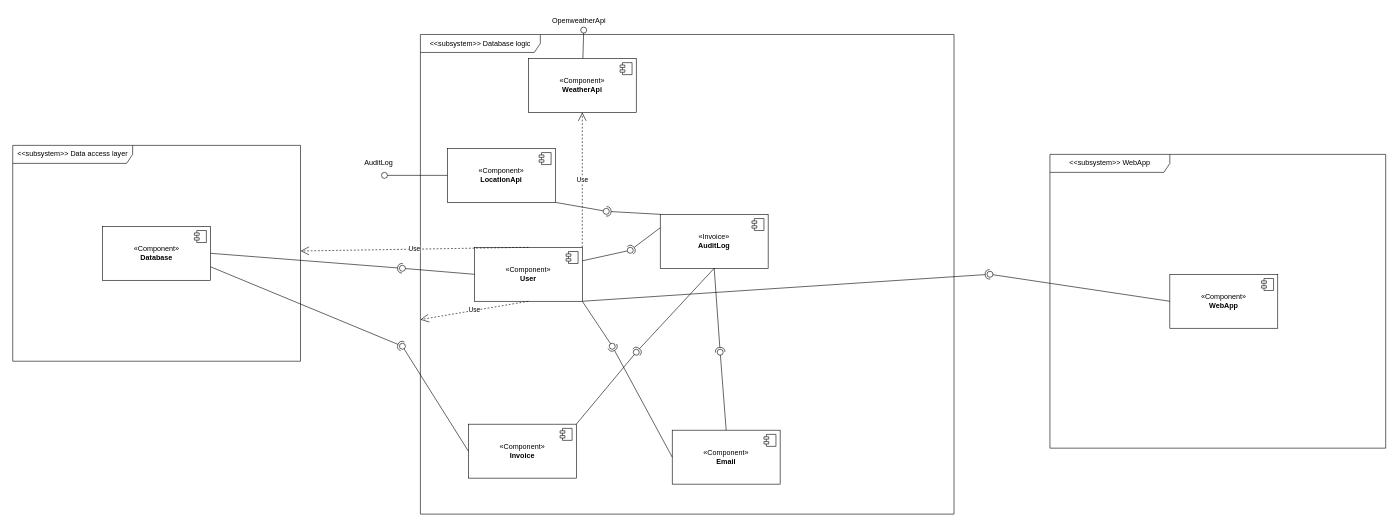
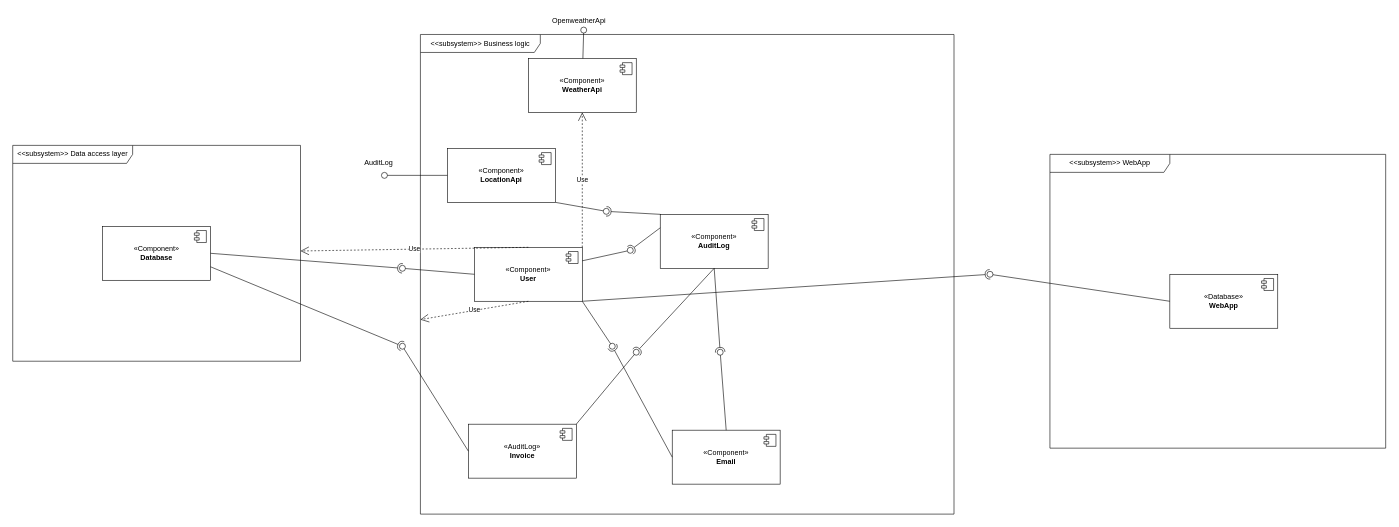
node "<<subsystem>> Database logic": label "<<subsystem>> Database logic" -> "<<subsystem>> Business logic"
node "«Invoice» AuditLog": label "«Invoice» AuditLog" -> "«Component» AuditLog"
node "«Component» WebApp": label "«Component» WebApp" -> "«Database» WebApp"
node "«Component» Invoice": label "«Component» Invoice" -> "«AuditLog» Invoice"
